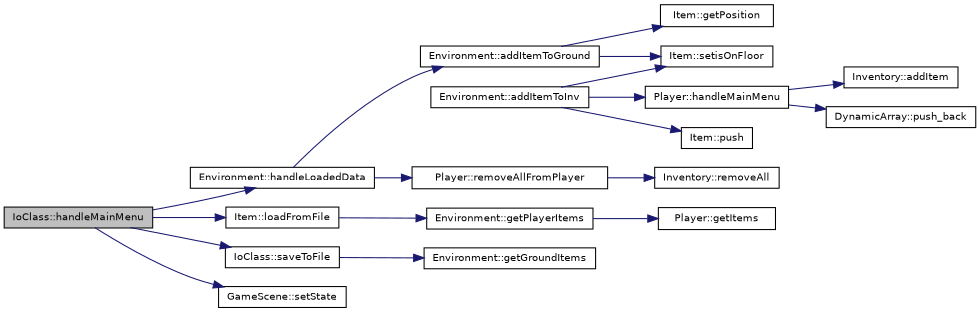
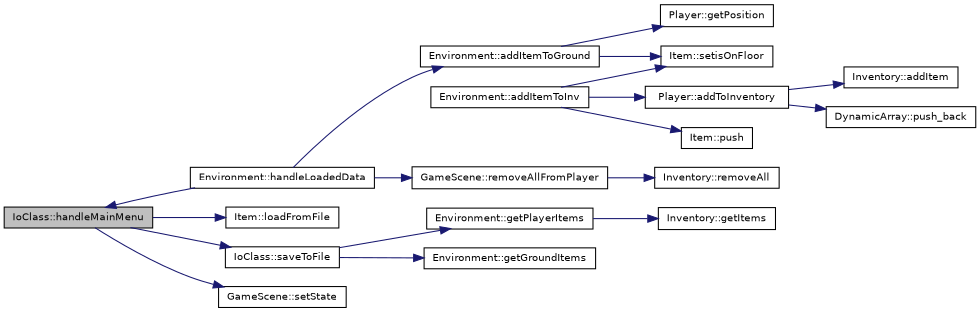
node "Item::getPosition": label "Item::getPosition" -> "Player::getPosition"
node "Player::handleMainMenu": label "Player::handleMainMenu" -> "Player::addToInventory"
node "Player::removeAllFromPlayer": label "Player::removeAllFromPlayer" -> "GameScene::removeAllFromPlayer"
edge "IoClass::handleMainMenu" -> "Environment::handleLoadedData": reversed
edge "Item::loadFromFile" -> "Environment::getPlayerItems": now "IoClass::saveToFile" -> "Environment::getPlayerItems"
node "Player::getItems": label "Player::getItems" -> "Inventory::getItems"
